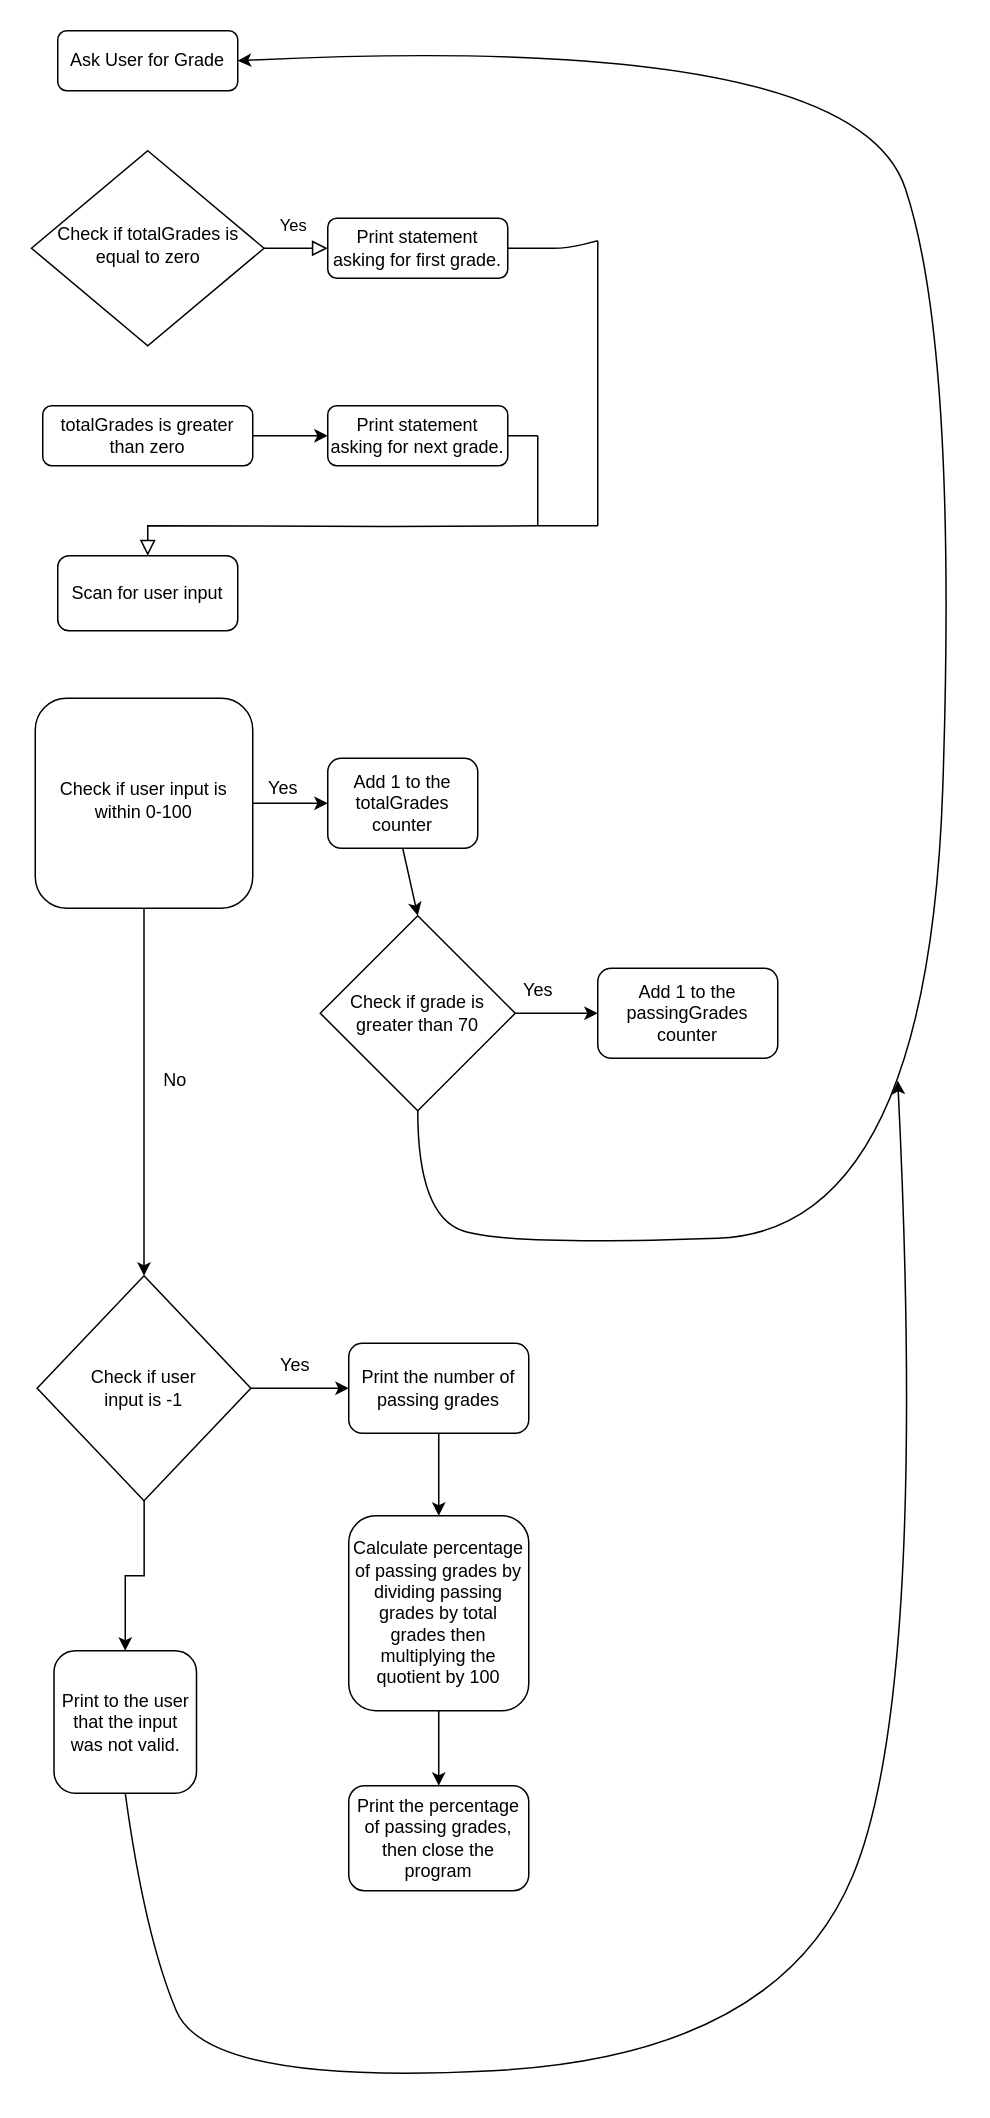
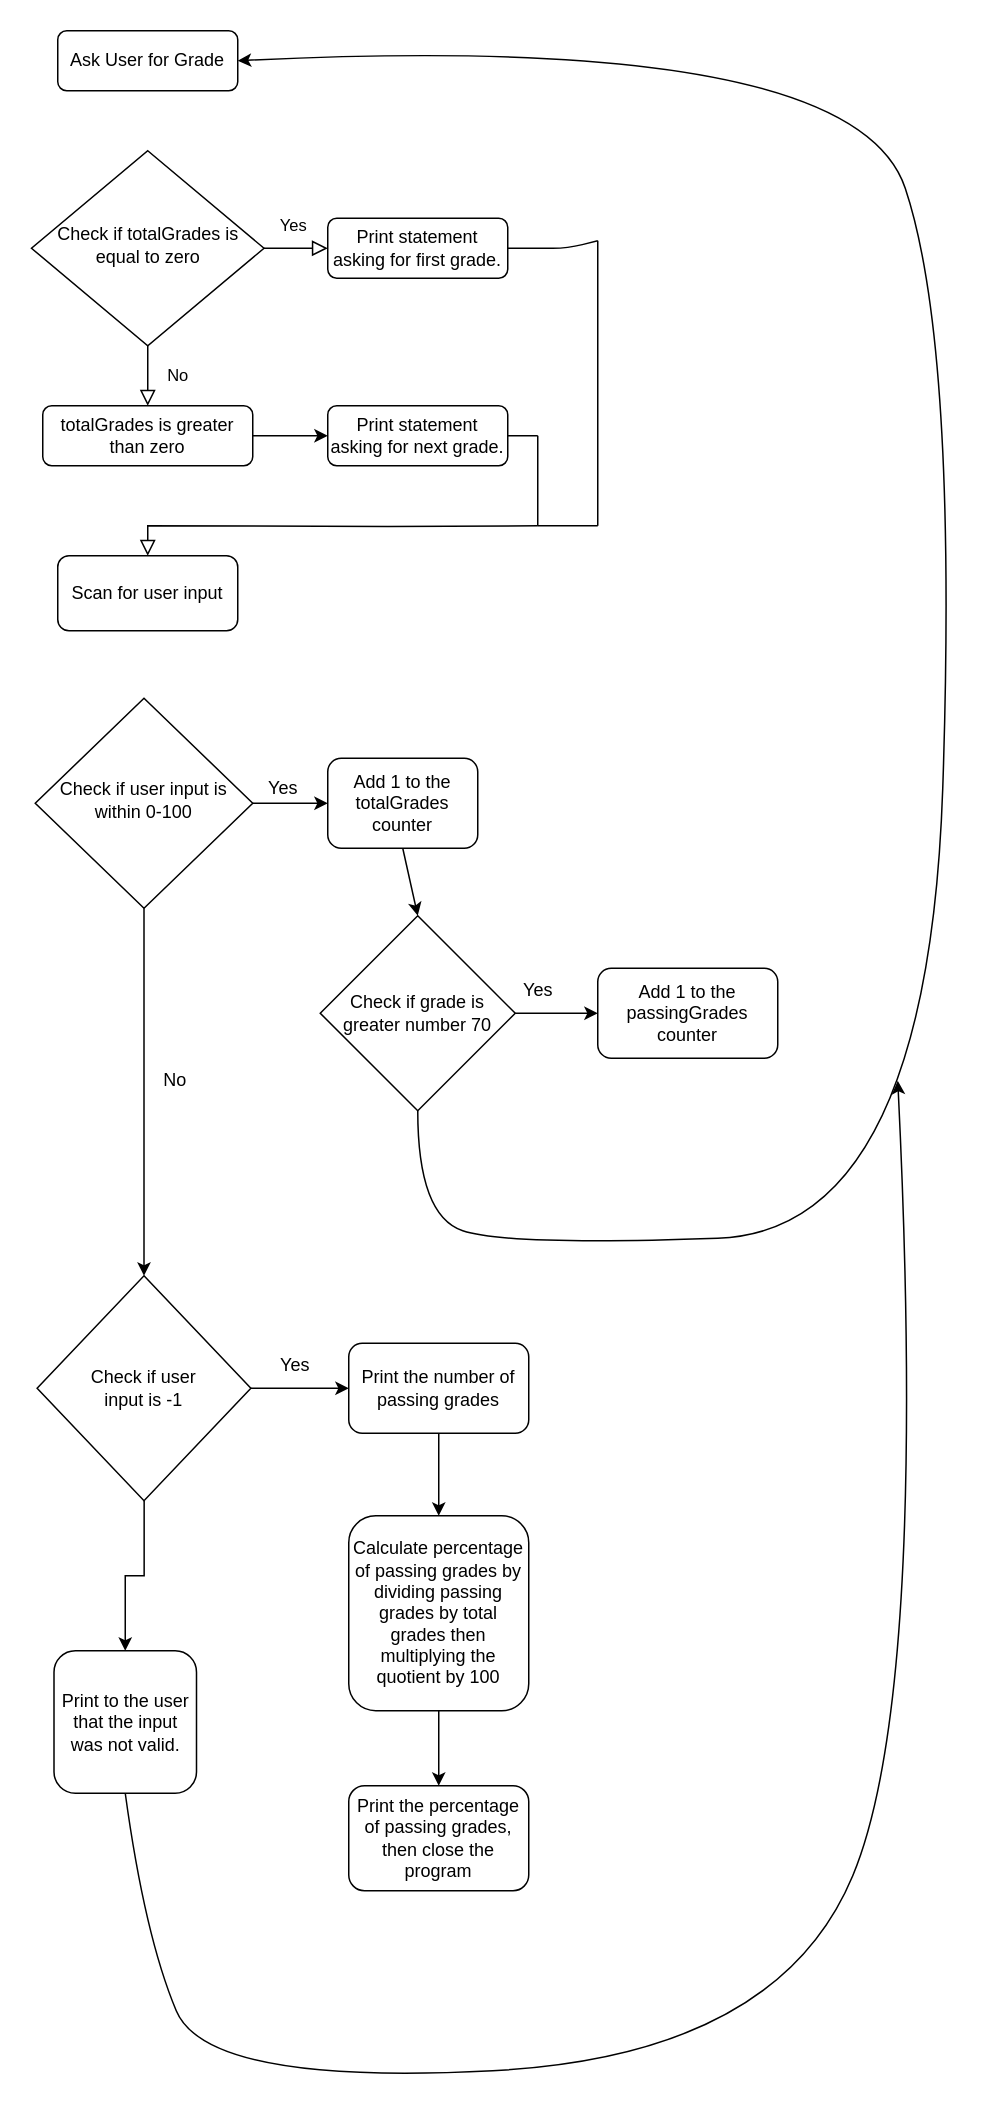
edge "Check if totalGrades is equal to zero" -> "totalGrades is greater than zero": added, label "No"
node "Check if user input is within 0-100": shape rounded rectangle -> diamond
node "Check if grade is greater than 70": label "Check if grade is greater than 70" -> "Check if grade is greater number 70"
